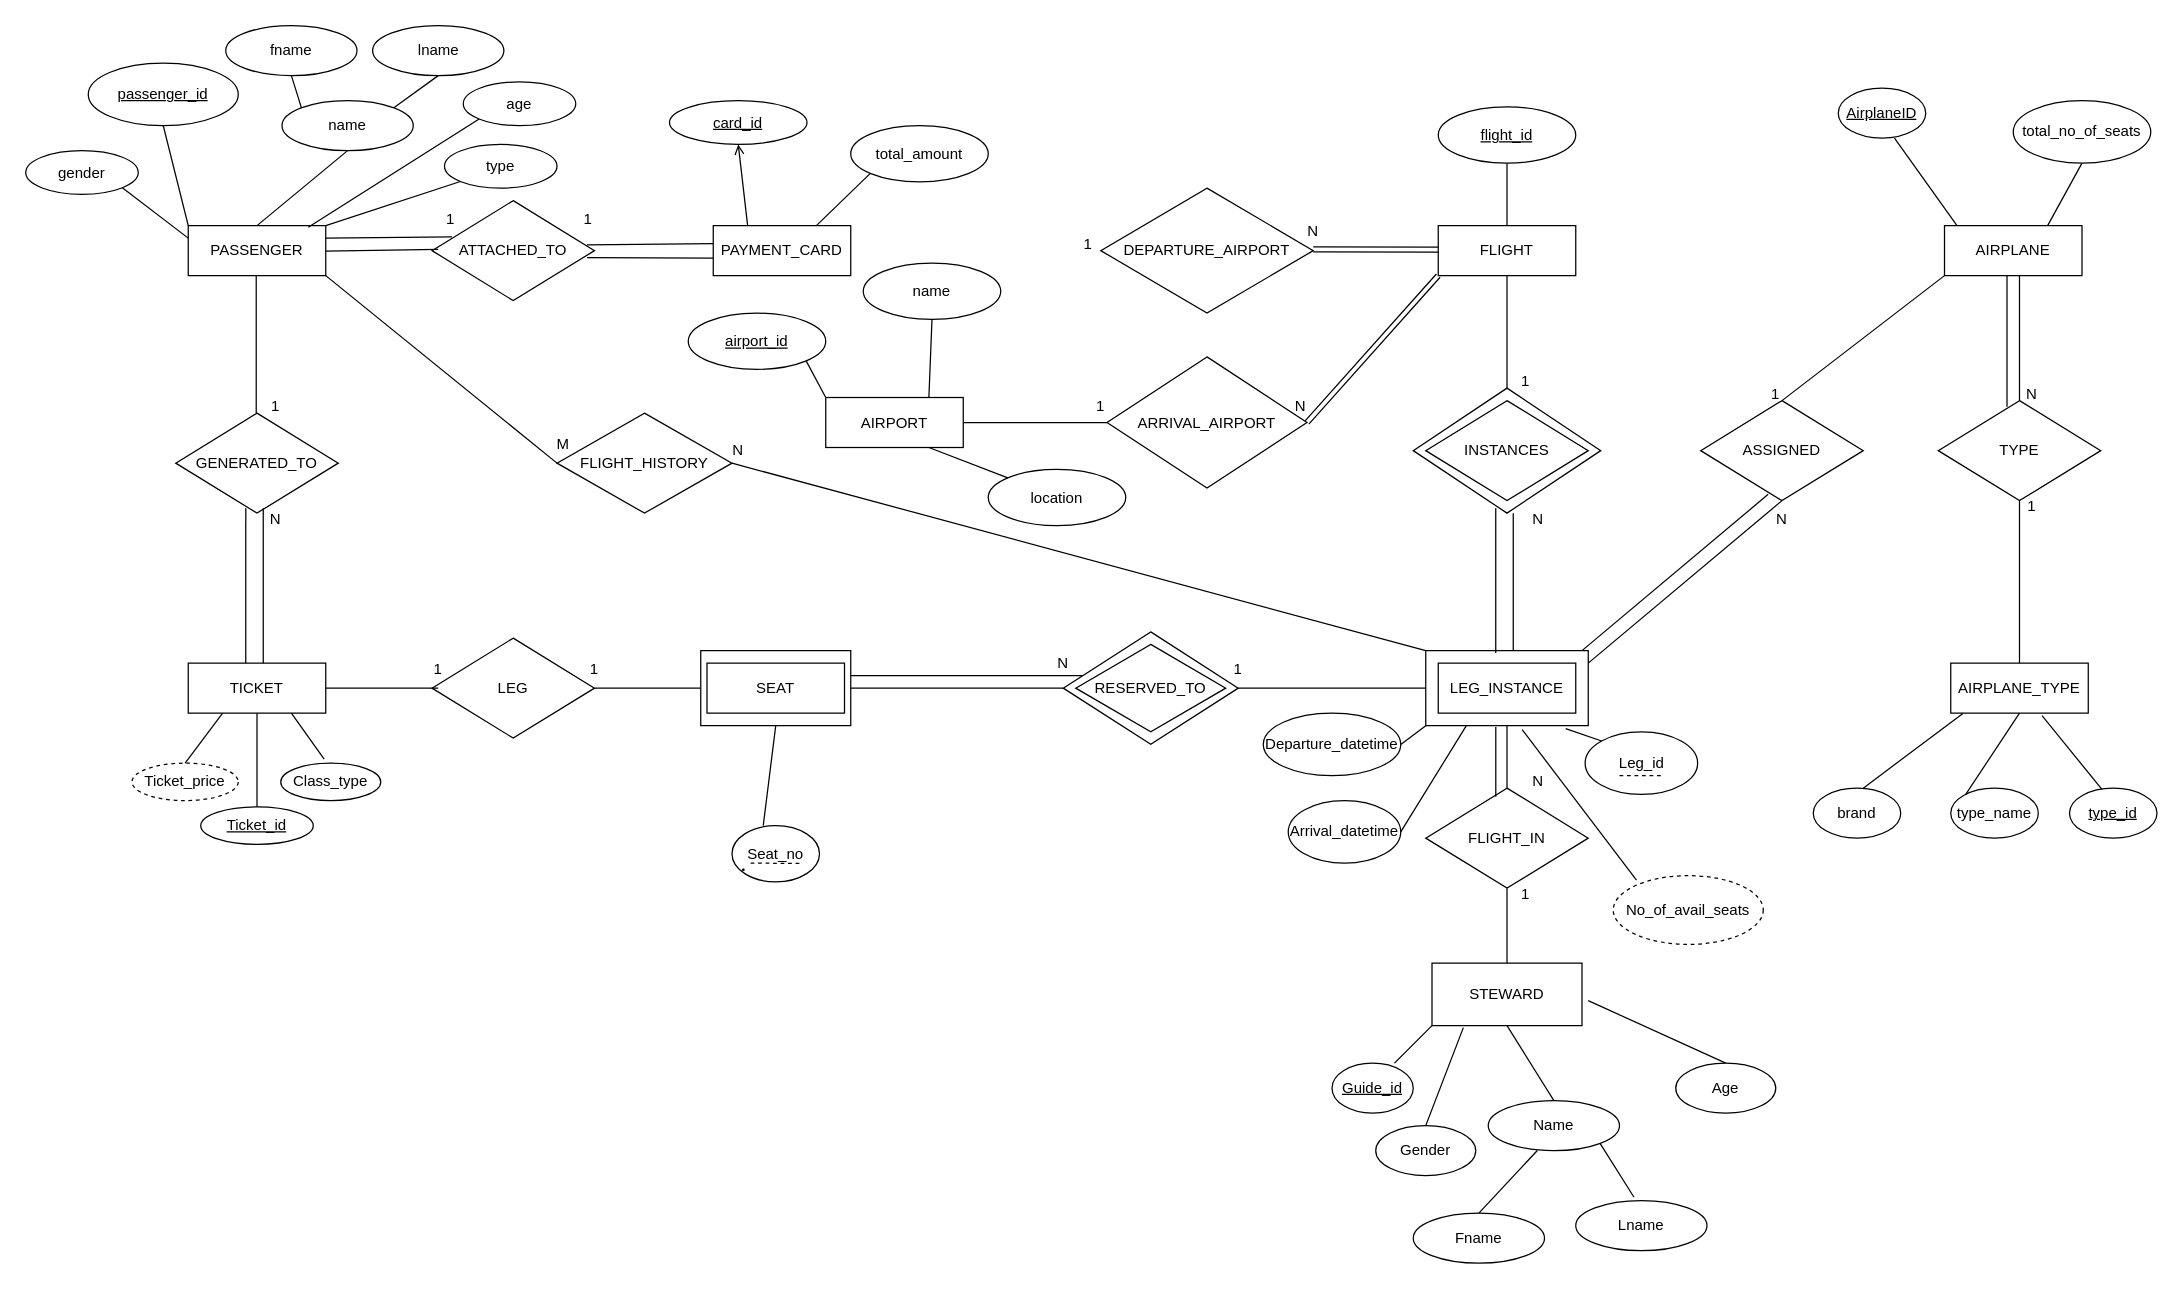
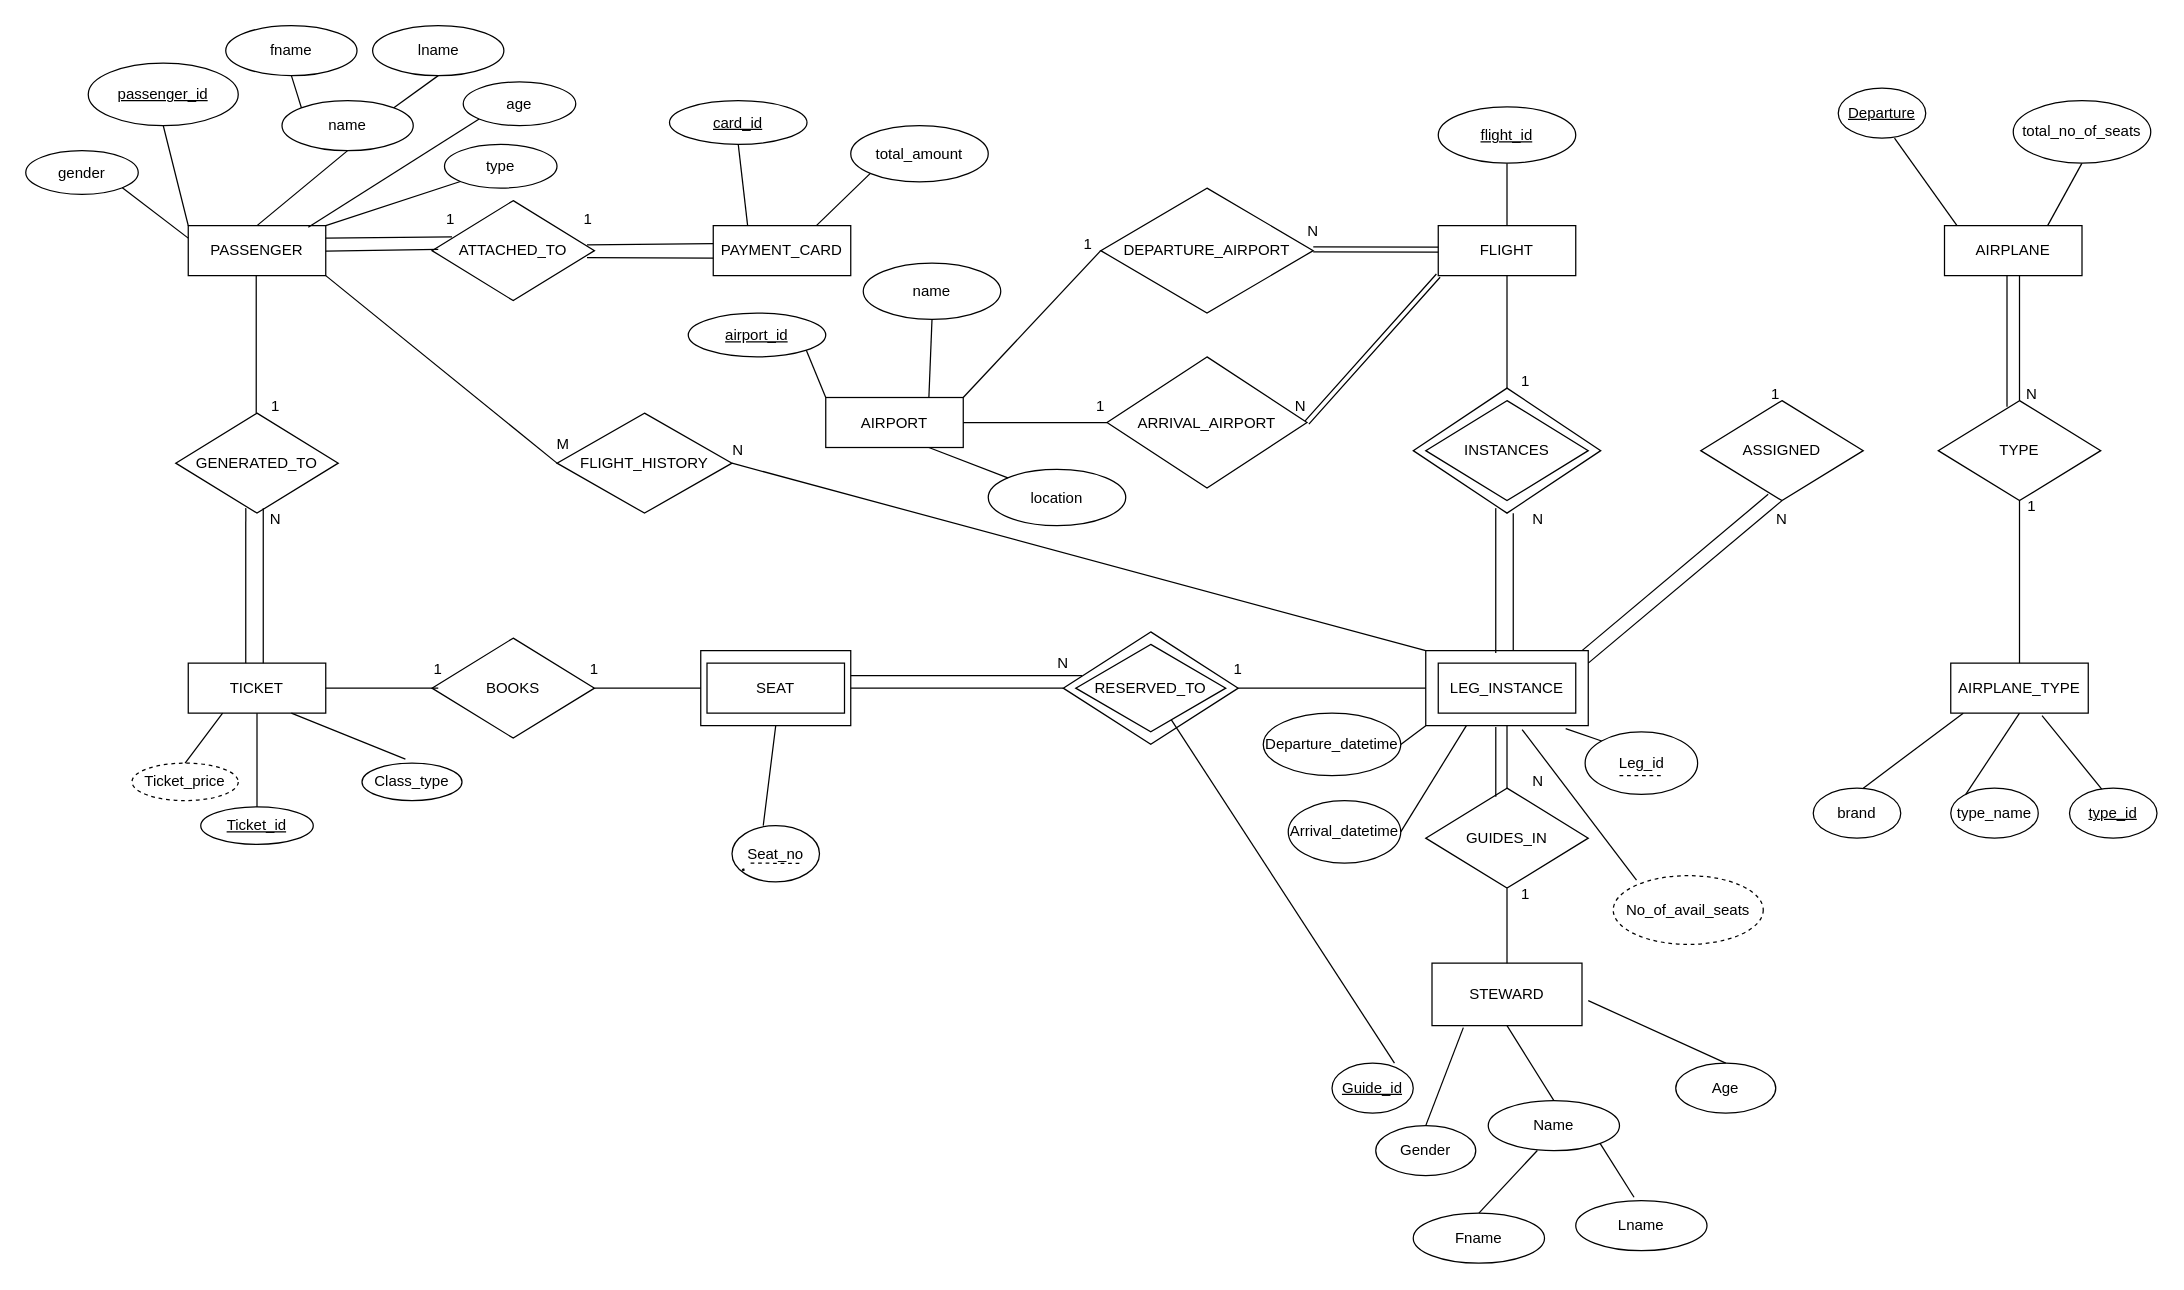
node "AirplaneID": label "AirplaneID" -> "Departure"
edge "PAYMENT_CARD" -> "card_id": arrowhead open -> none
edge "DEPARTURE_AIRPORT" -- "AIRPORT": added
edge "AIRPLANE" -- "ASSIGNED": removed
node "airport_id": size 138x56 -> 138x44
node "LEG": label "LEG" -> "BOOKS"
node "Class_type": moved (331, 782) -> (412, 782)
node "FLIGHT_IN": label "FLIGHT_IN" -> "GUIDES_IN"
edge "STEWARD" -- "Guide_id": now "RESERVED_TO" -- "Guide_id"
